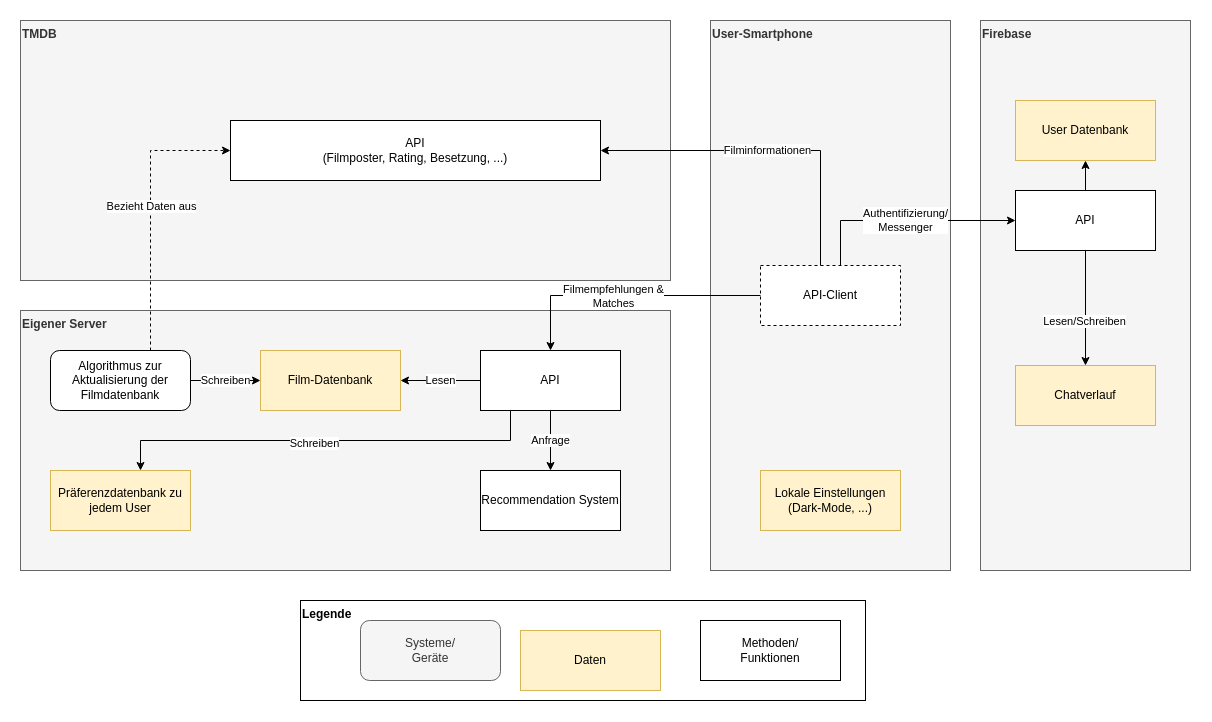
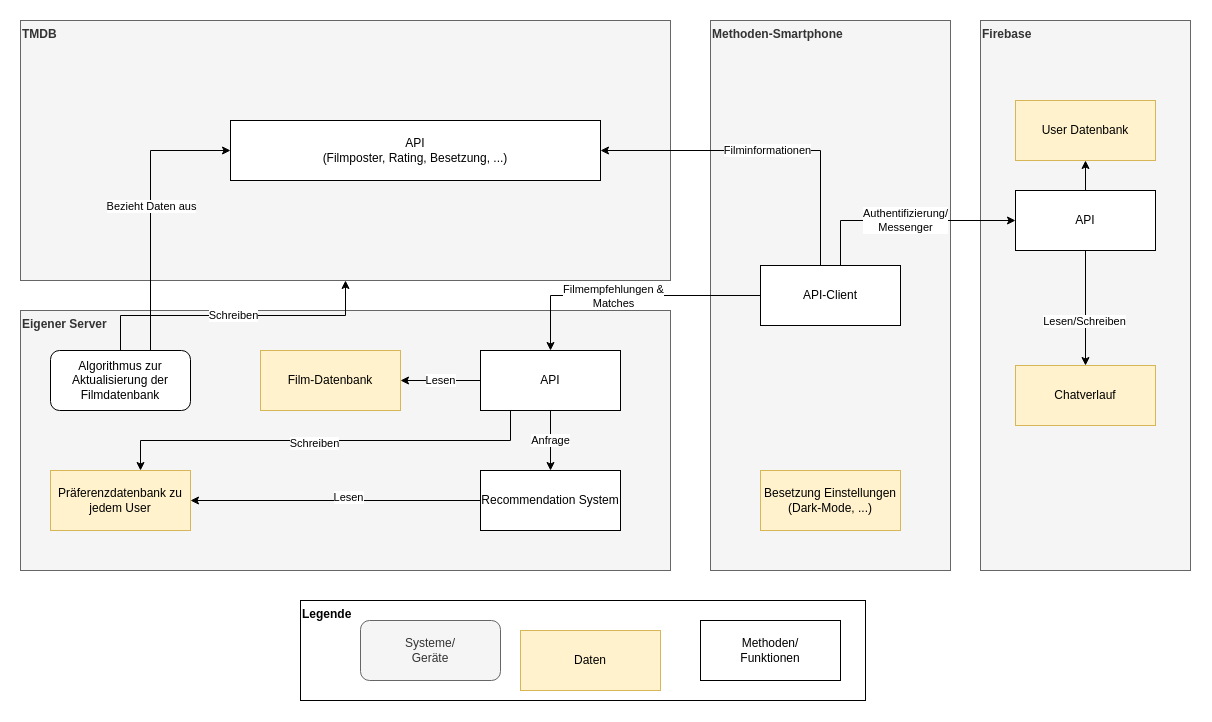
node "User-Smartphone": label "User-Smartphone" -> "Methoden-Smartphone"
edge "Algorithmus zur Aktualisierung der Filmdatenbank" -> "API (Filmposter, Rating, Besetzung, ...)": style dashed -> solid
node "API-Client": style dashed -> solid
edge "Algorithmus zur Aktualisierung der Filmdatenbank" -> "Film-Datenbank": now "Algorithmus zur Aktualisierung der Filmdatenbank" -> "TMDB"
edge "Recommendation System" -> "Präferenzdatenbank zu jedem User": added, label "Lesen"
node "Lokale Einstellungen (Dark-Mode, ...)": label "Lokale Einstellungen (Dark-Mode, ...)" -> "Besetzung Einstellungen (Dark-Mode, ...)"
